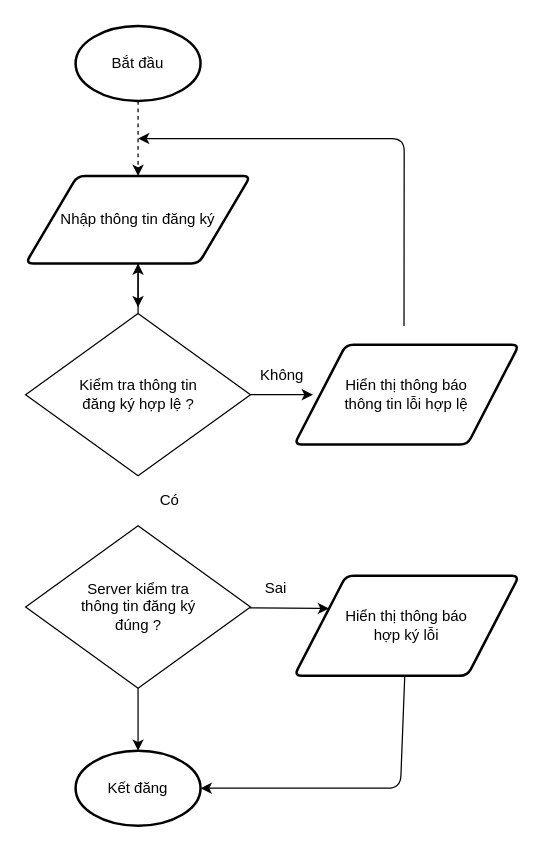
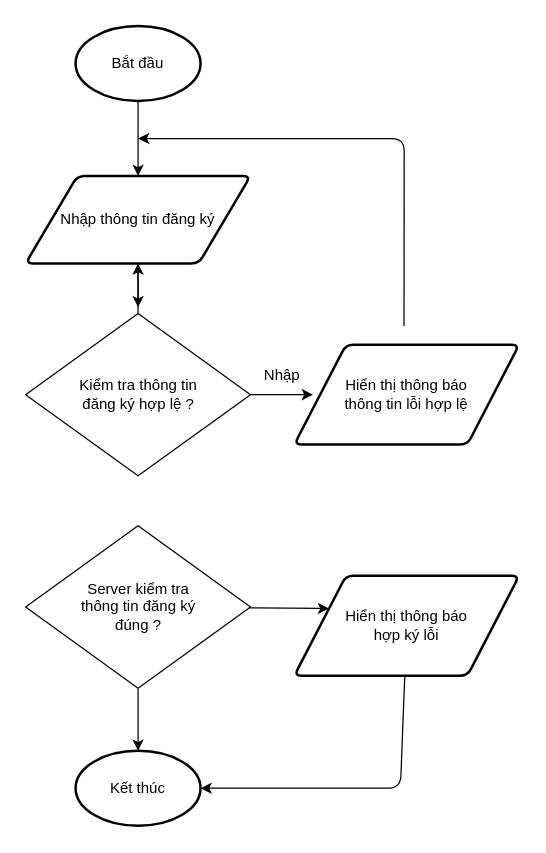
edge "Bắt đầu" -> "Nhập thông tin đăng ký": style dashed -> solid
node "Không": label "Không" -> "Nhập"
node "Có": removed
node "Sai": removed
node "Kết đăng": label "Kết đăng" -> "Kết thúc"
